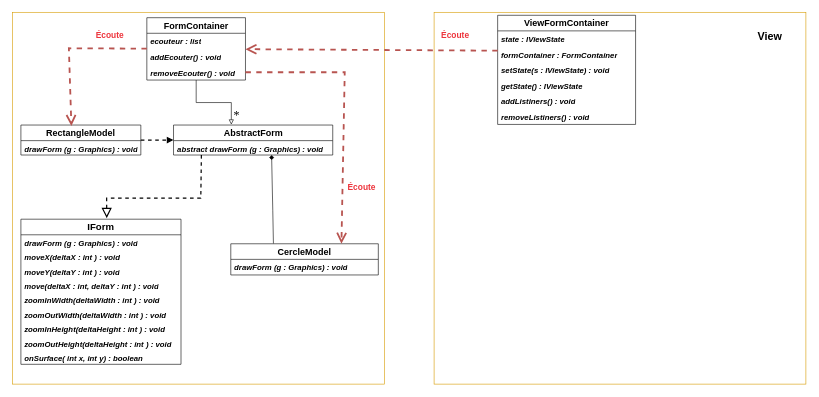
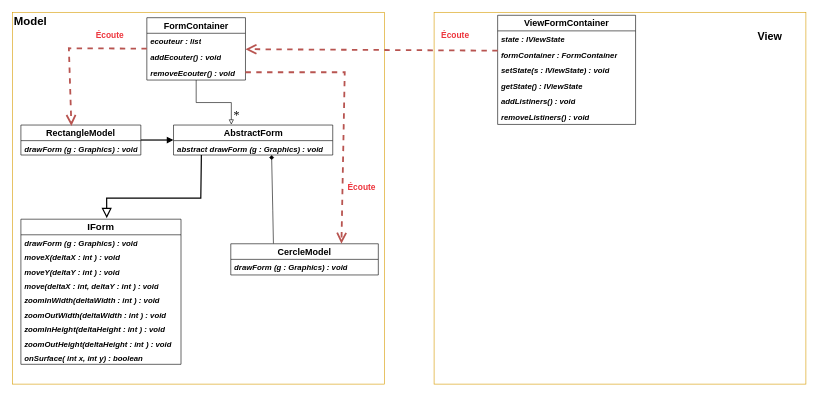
node "Model": added
edge "RectangleModel" -> "AbstractForm": style dashed -> solid
edge "abstract drawForm (g : Graphics) : void" -> "IForm": style dashed -> solid
